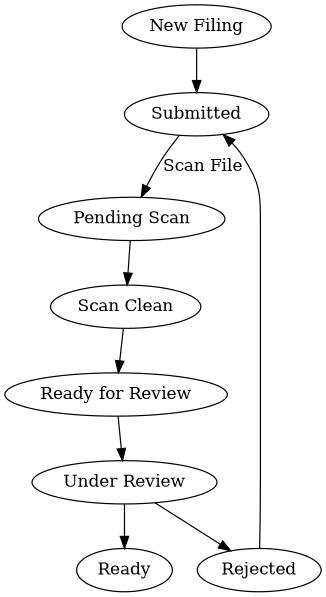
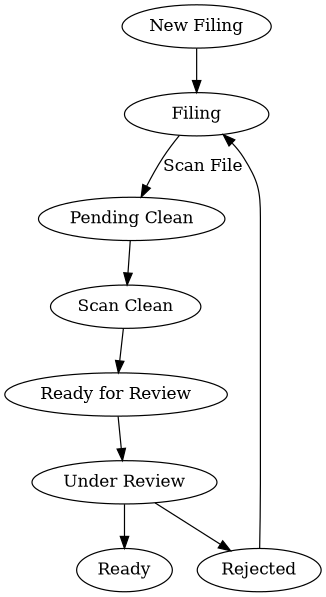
node "Submitted": label "Submitted" -> "Filing"
node "Pending Scan": label "Pending Scan" -> "Pending Clean"
